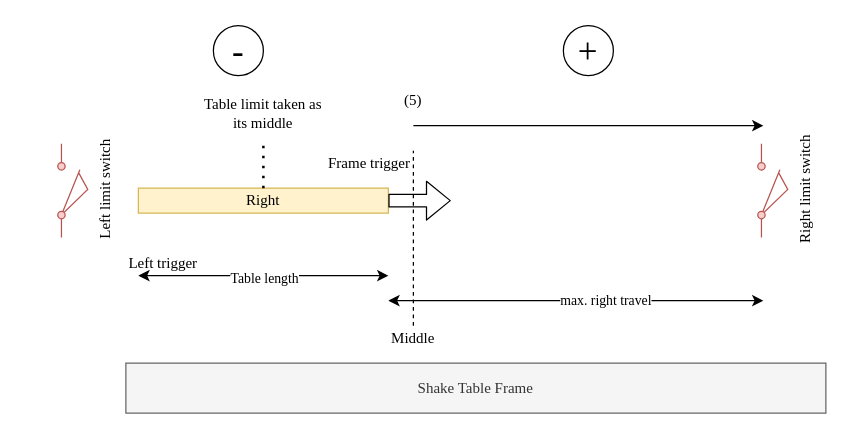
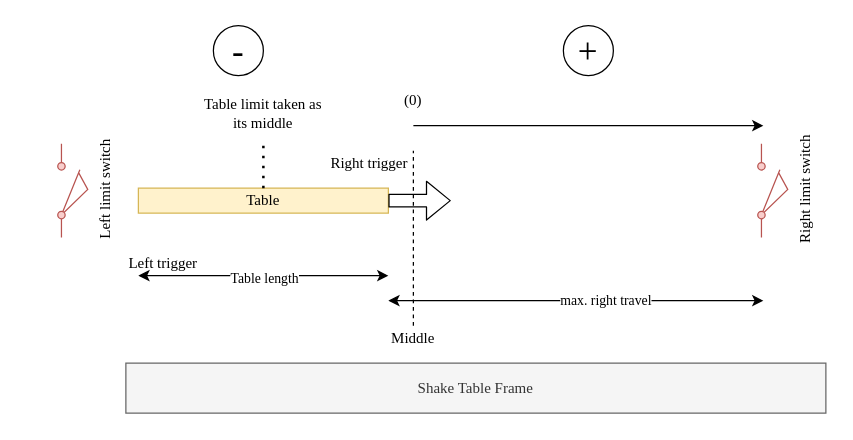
node "(5)": label "(5)" -> "(0)"
node "Frame trigger": label "Frame trigger" -> "Right trigger"
node "Right": label "Right" -> "Table"
